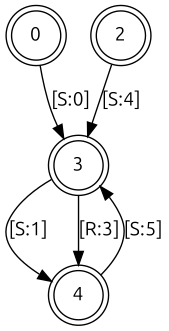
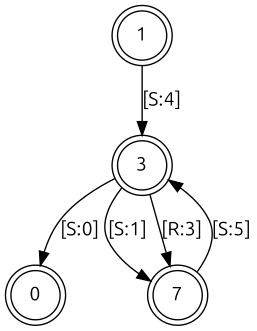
node "2": label "2" -> "1"
edge "0" -> "3": reversed
node "4": label "4" -> "7"
